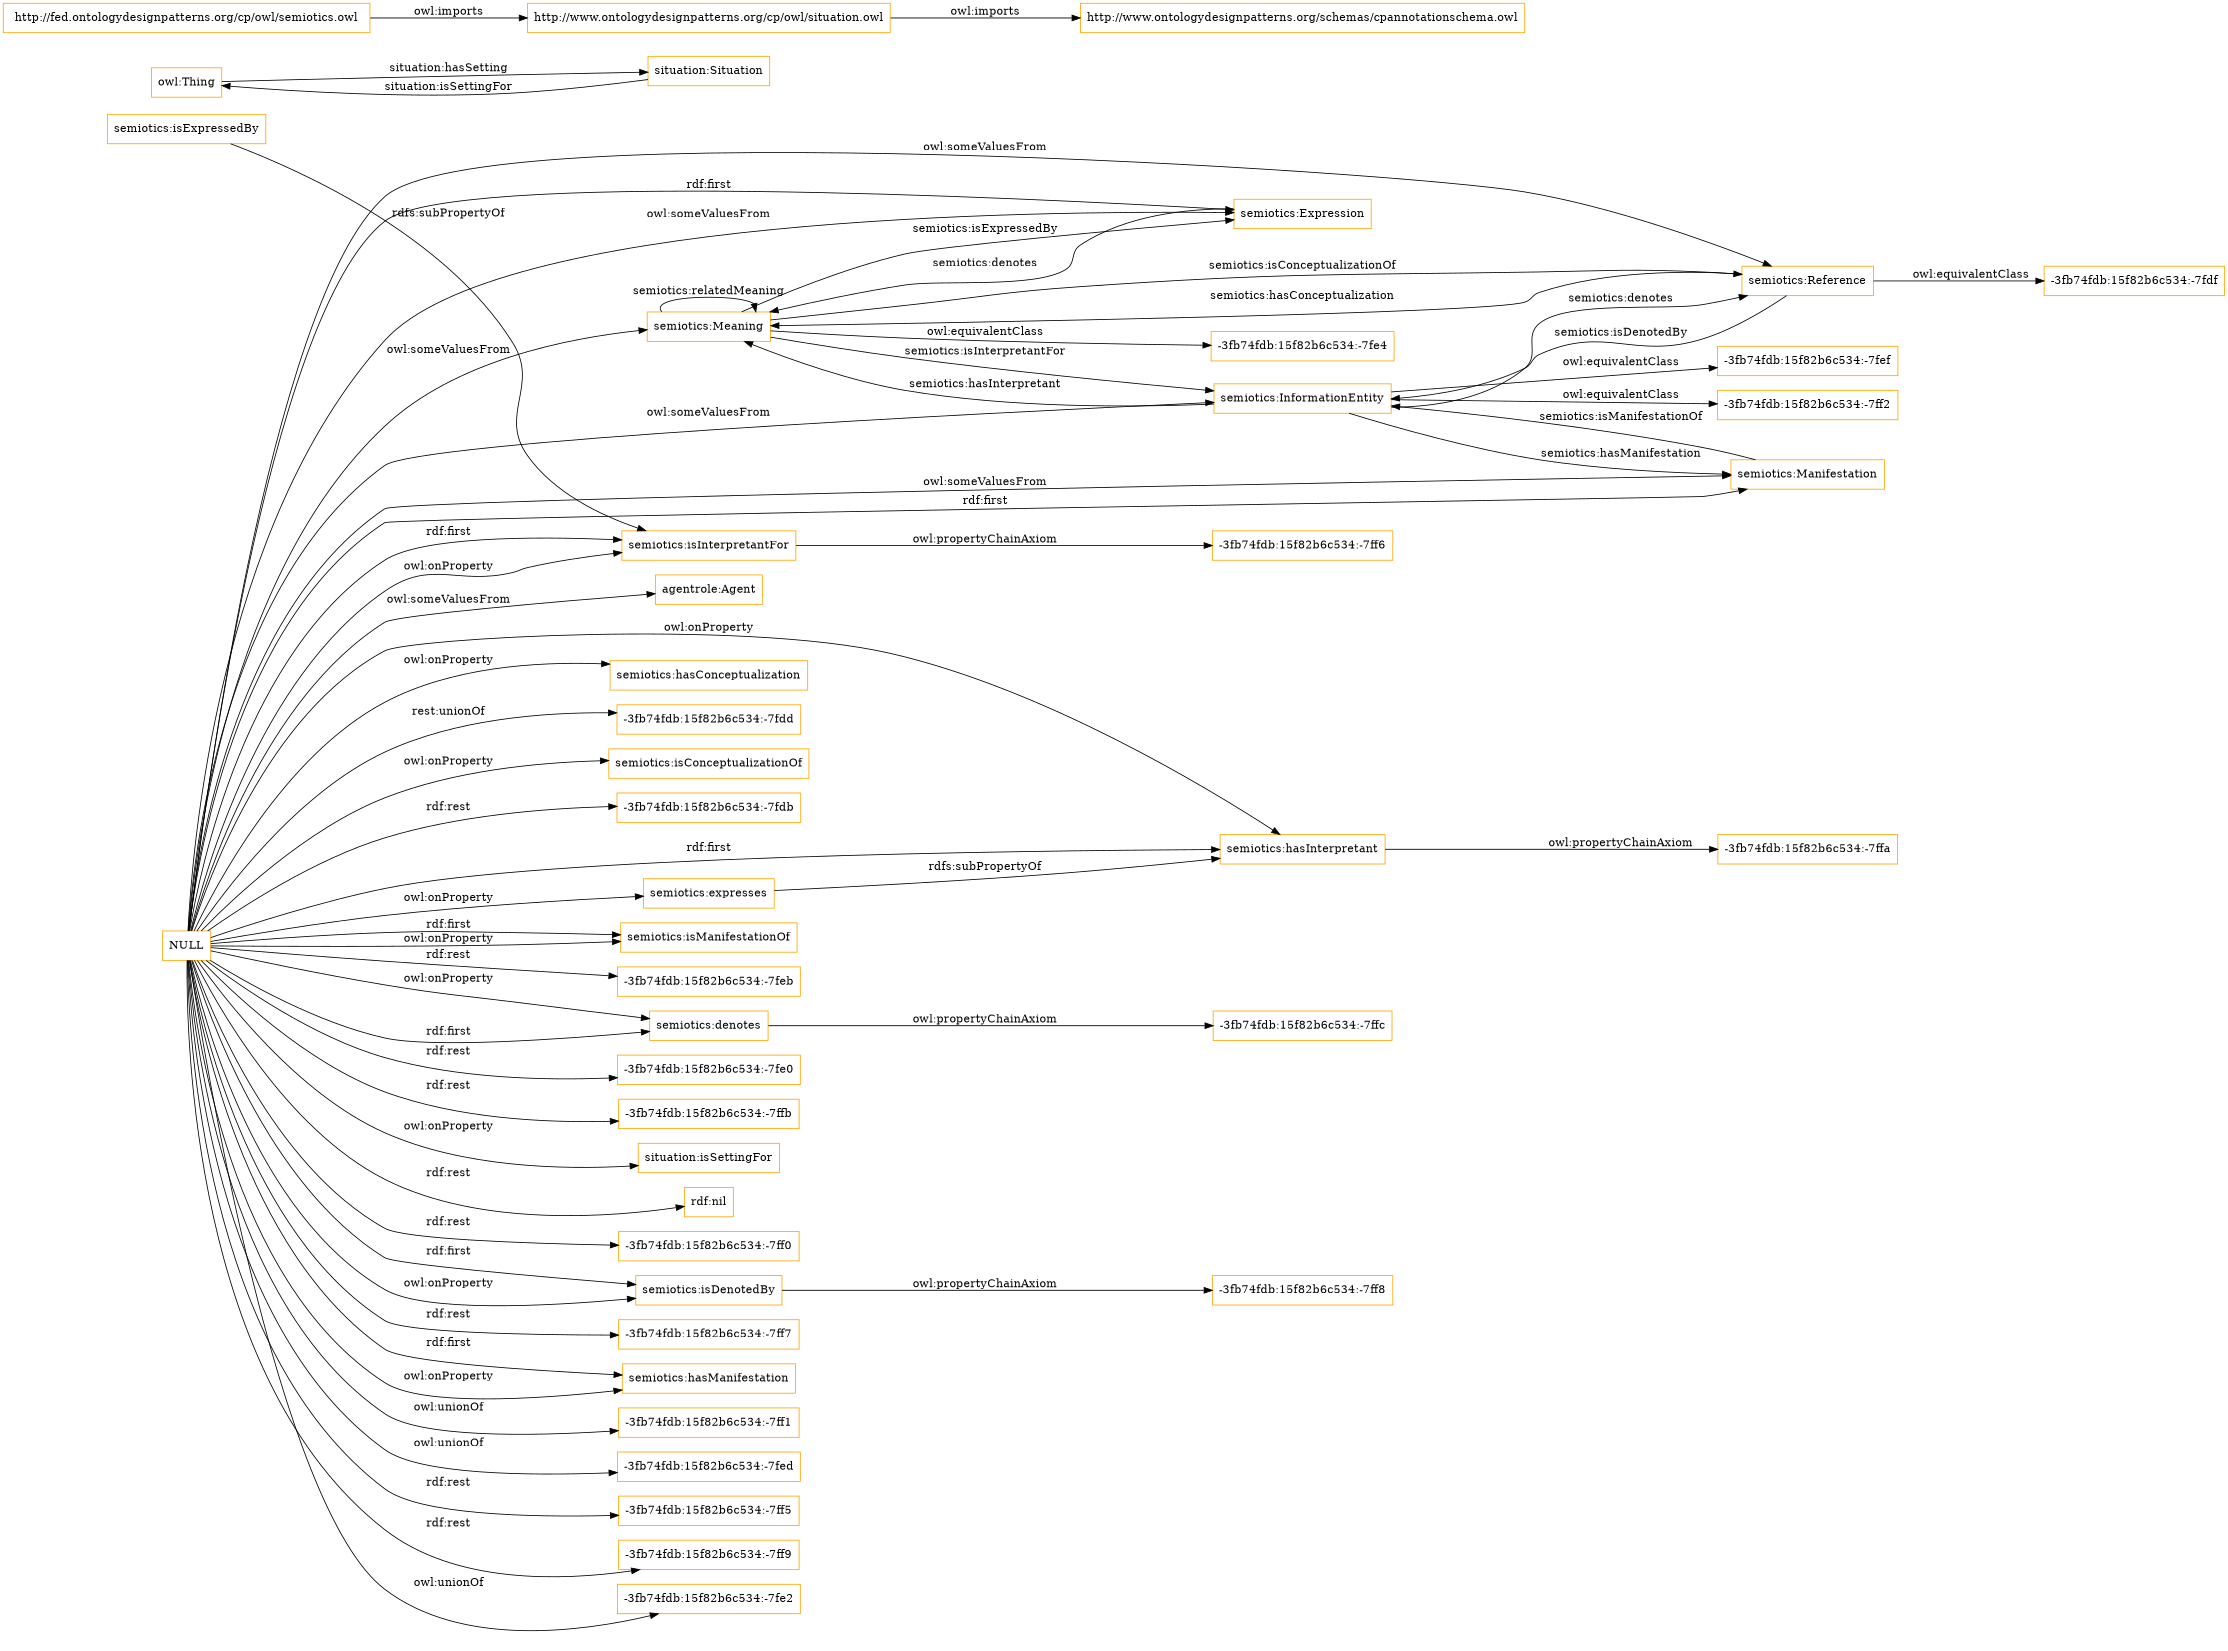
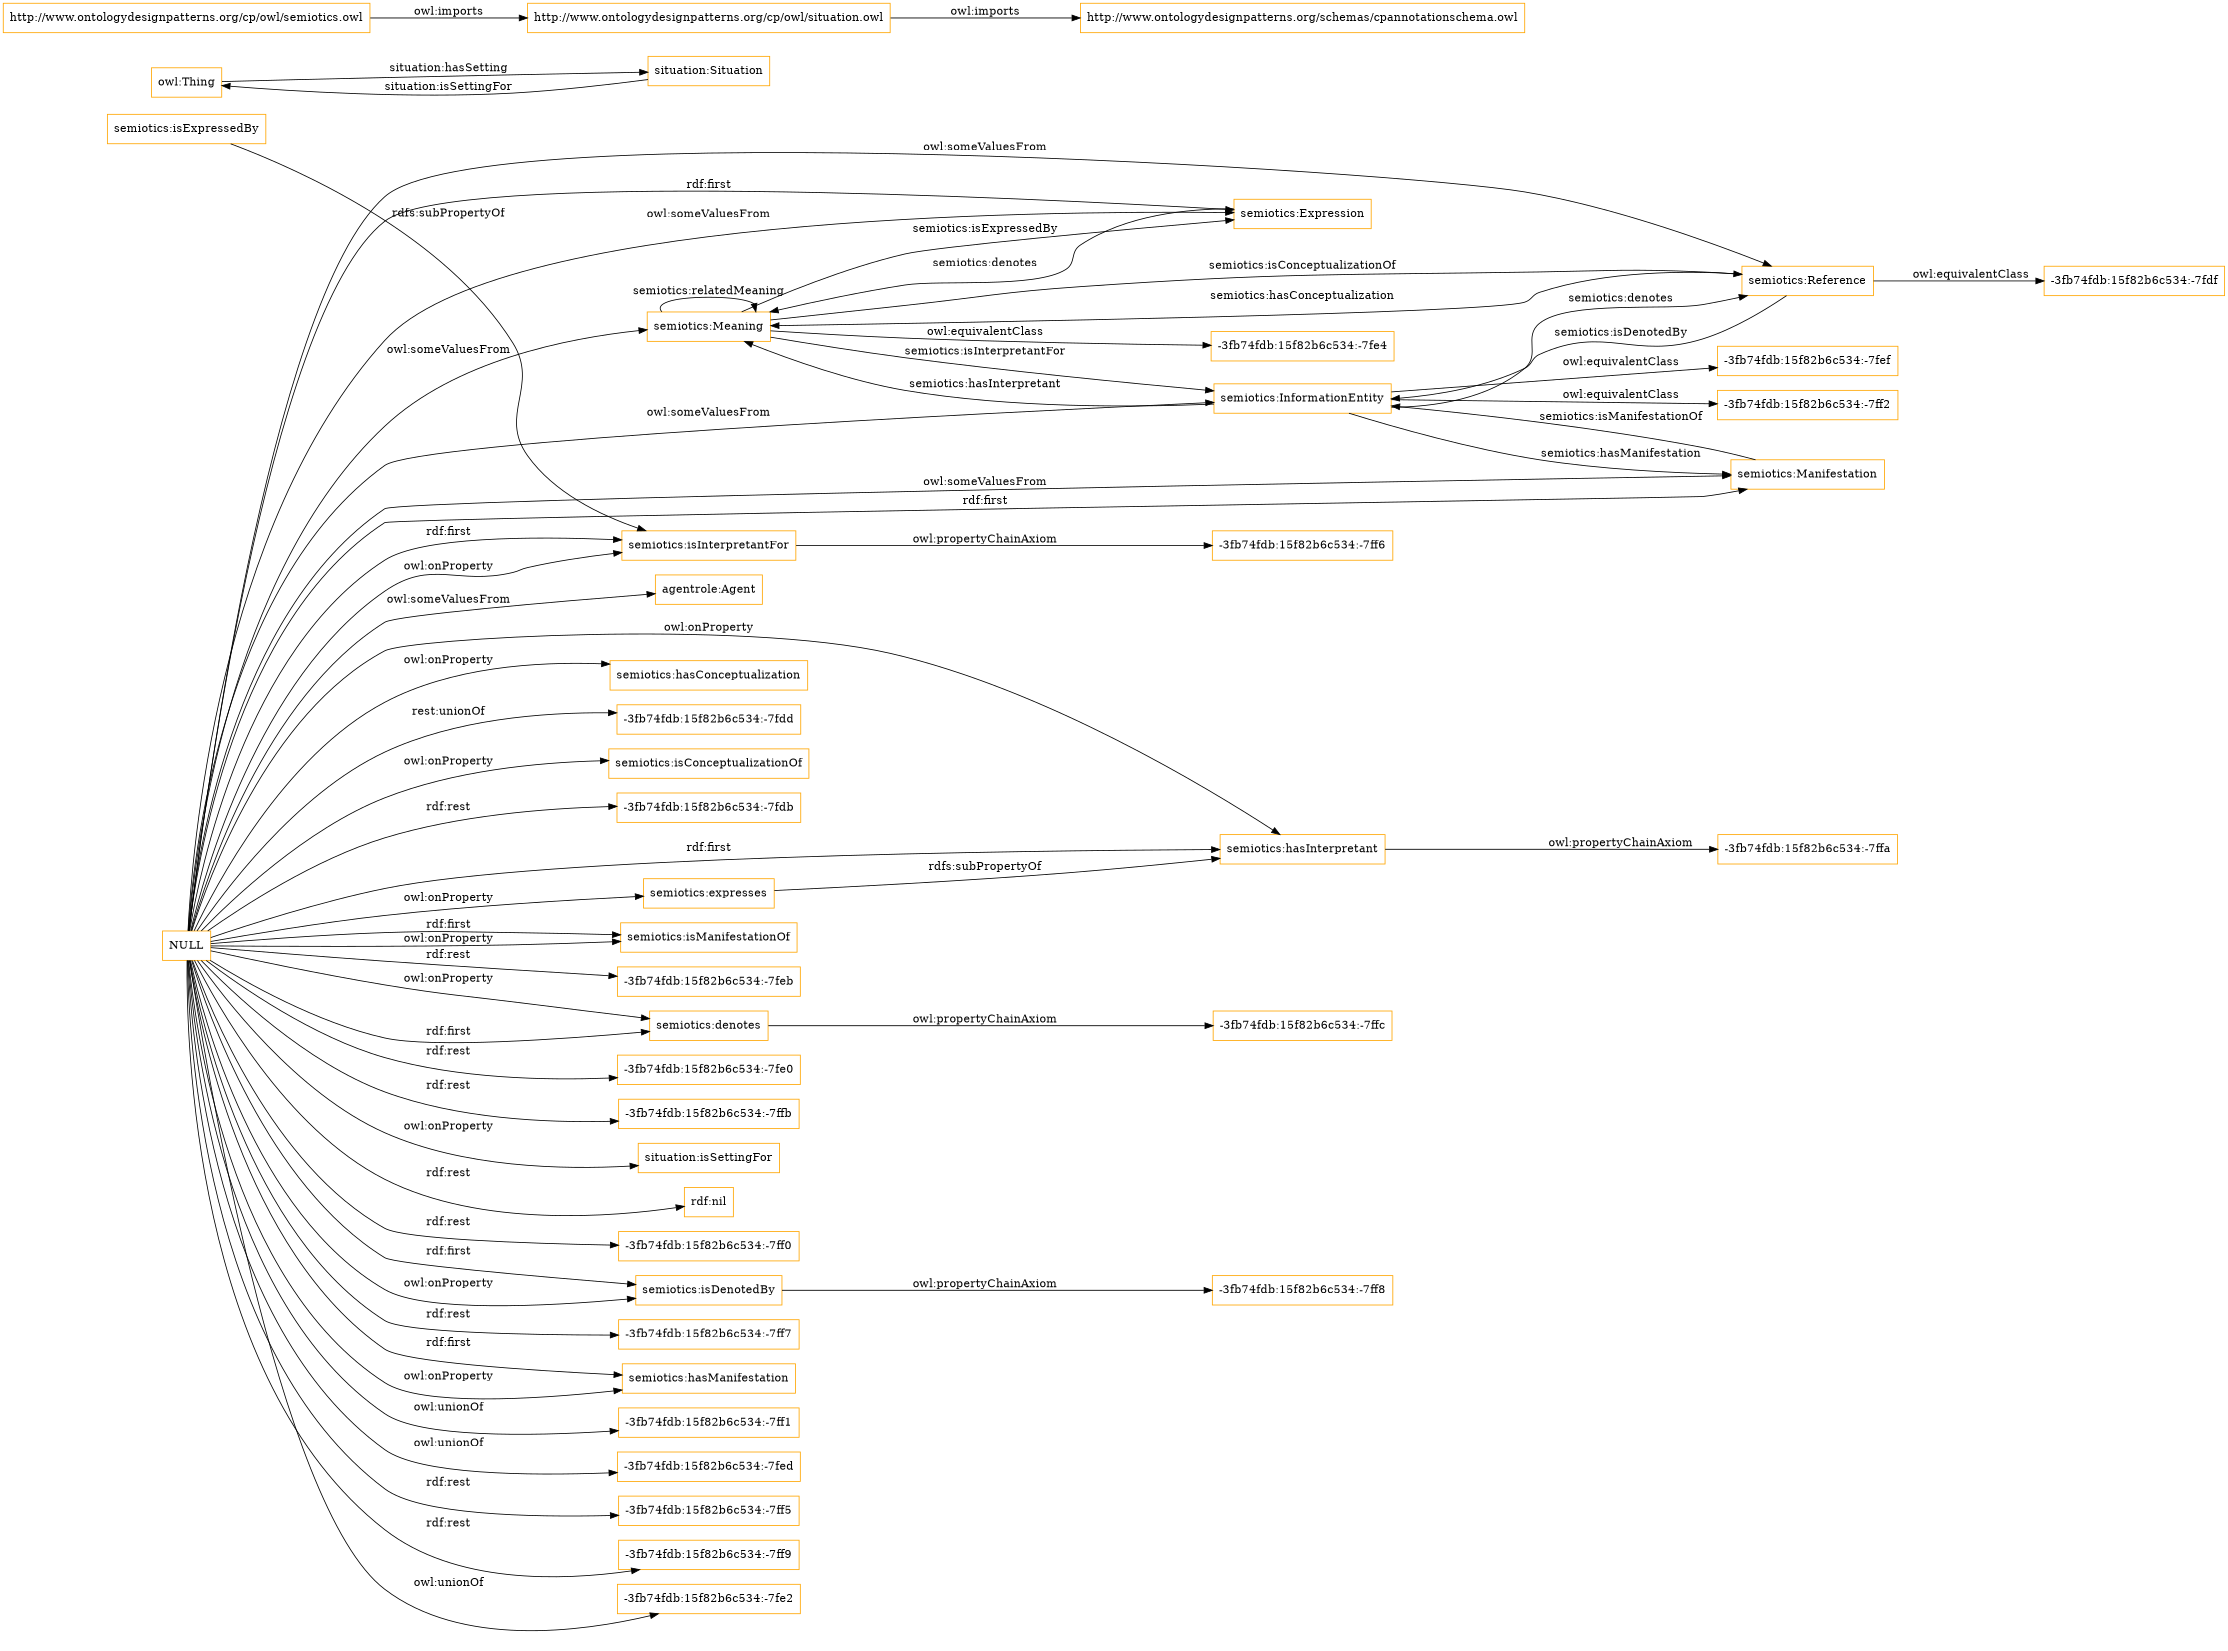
node "http://fed.ontologydesignpatterns.org/cp/owl/semiotics.owl": label "http://fed.ontologydesignpatterns.org/cp/owl/semiotics.owl" -> "http://www.ontologydesignpatterns.org/cp/owl/semiotics.owl"
